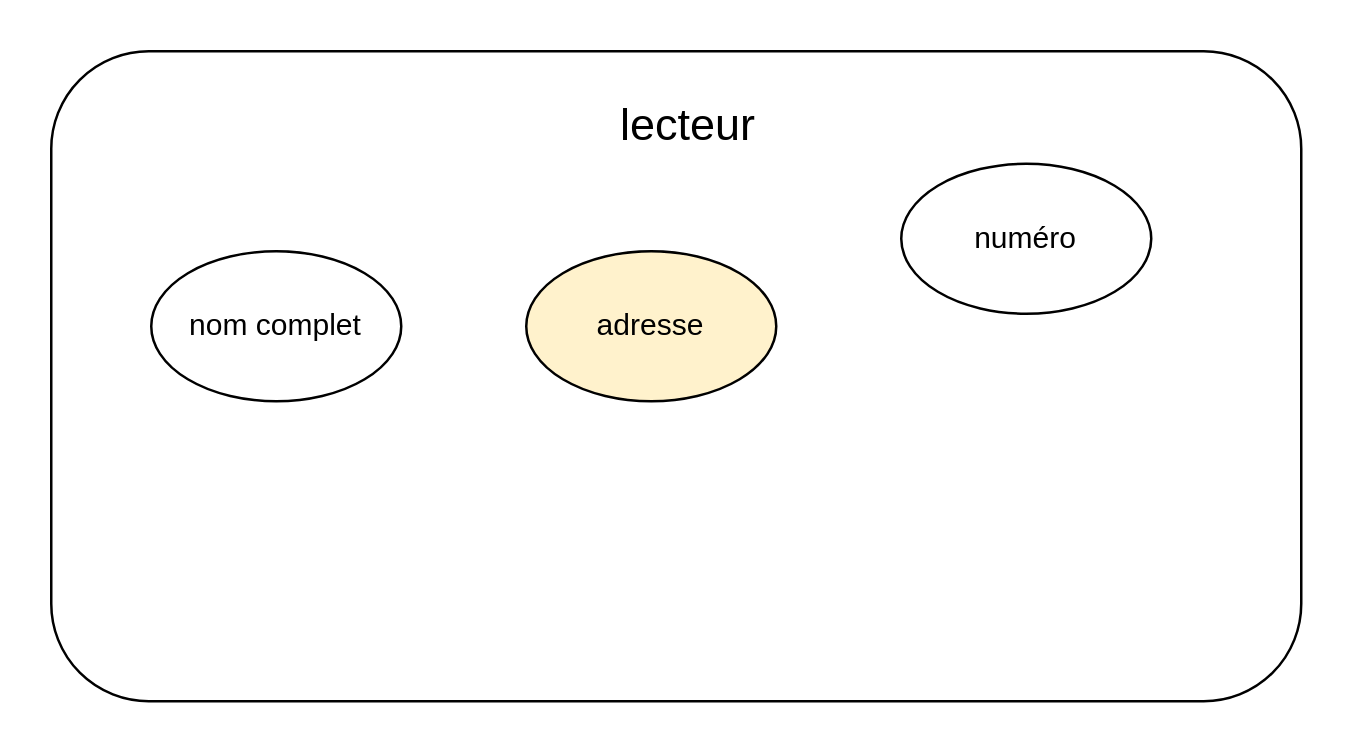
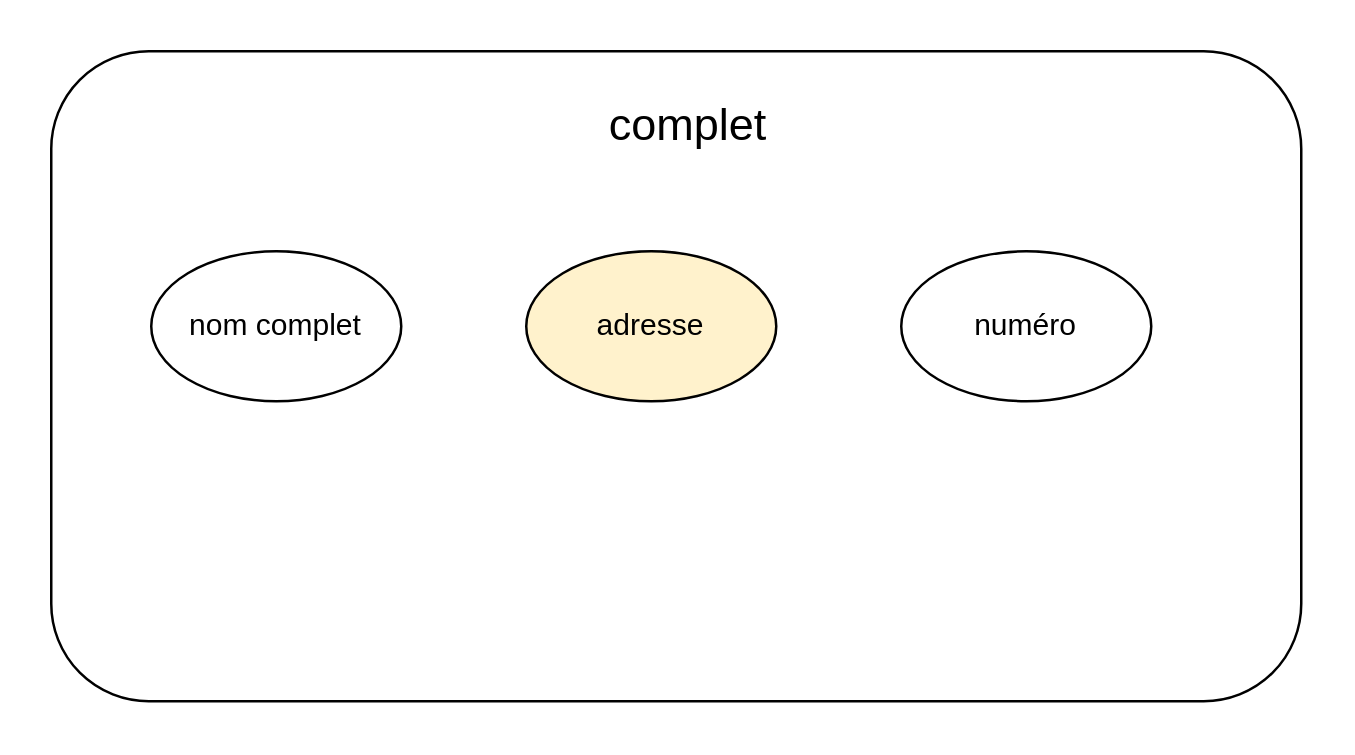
node "lecteur": label "lecteur" -> "complet"
node "numéro": moved (1026, 239) -> (1026, 326)
